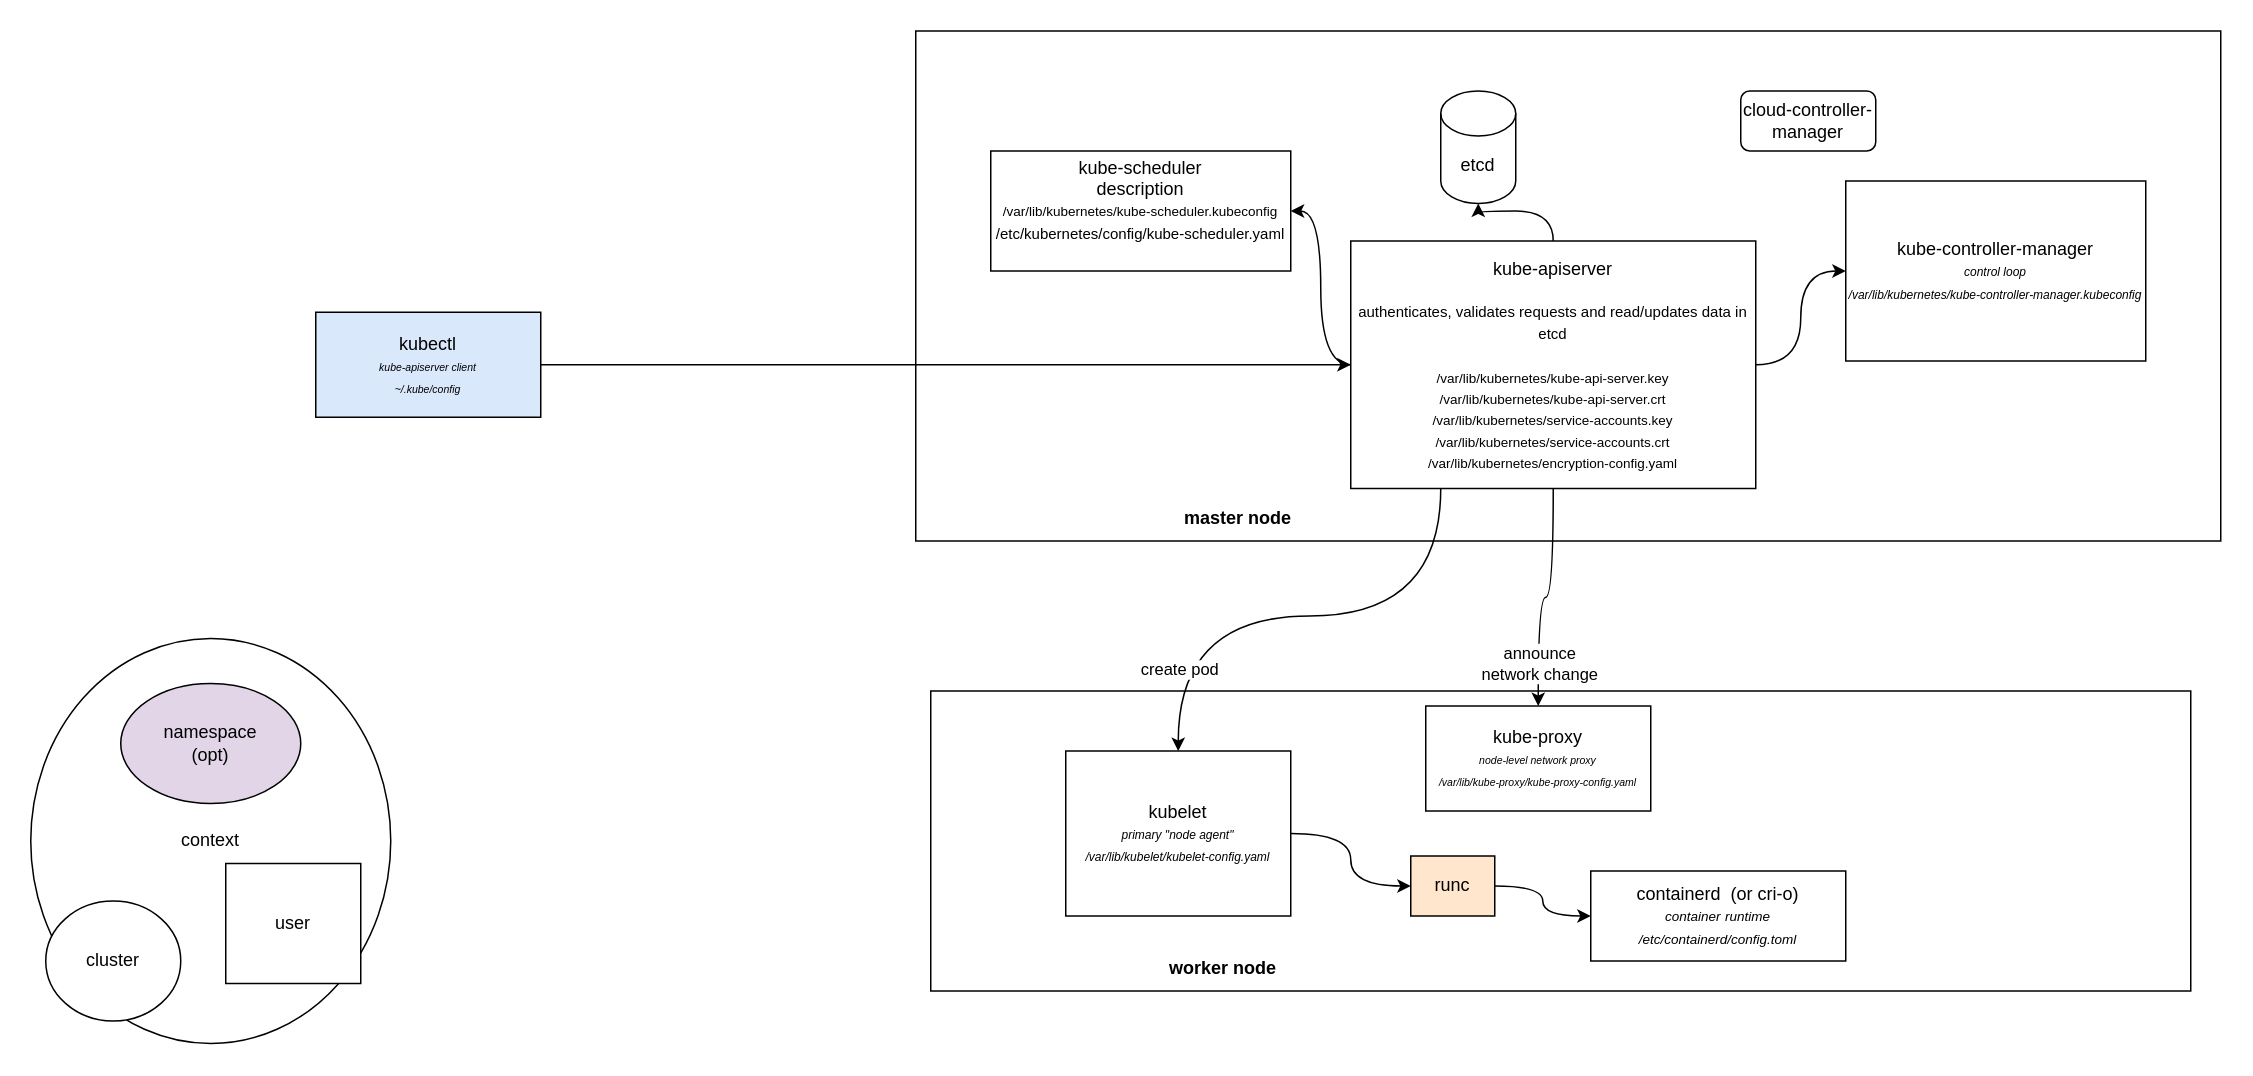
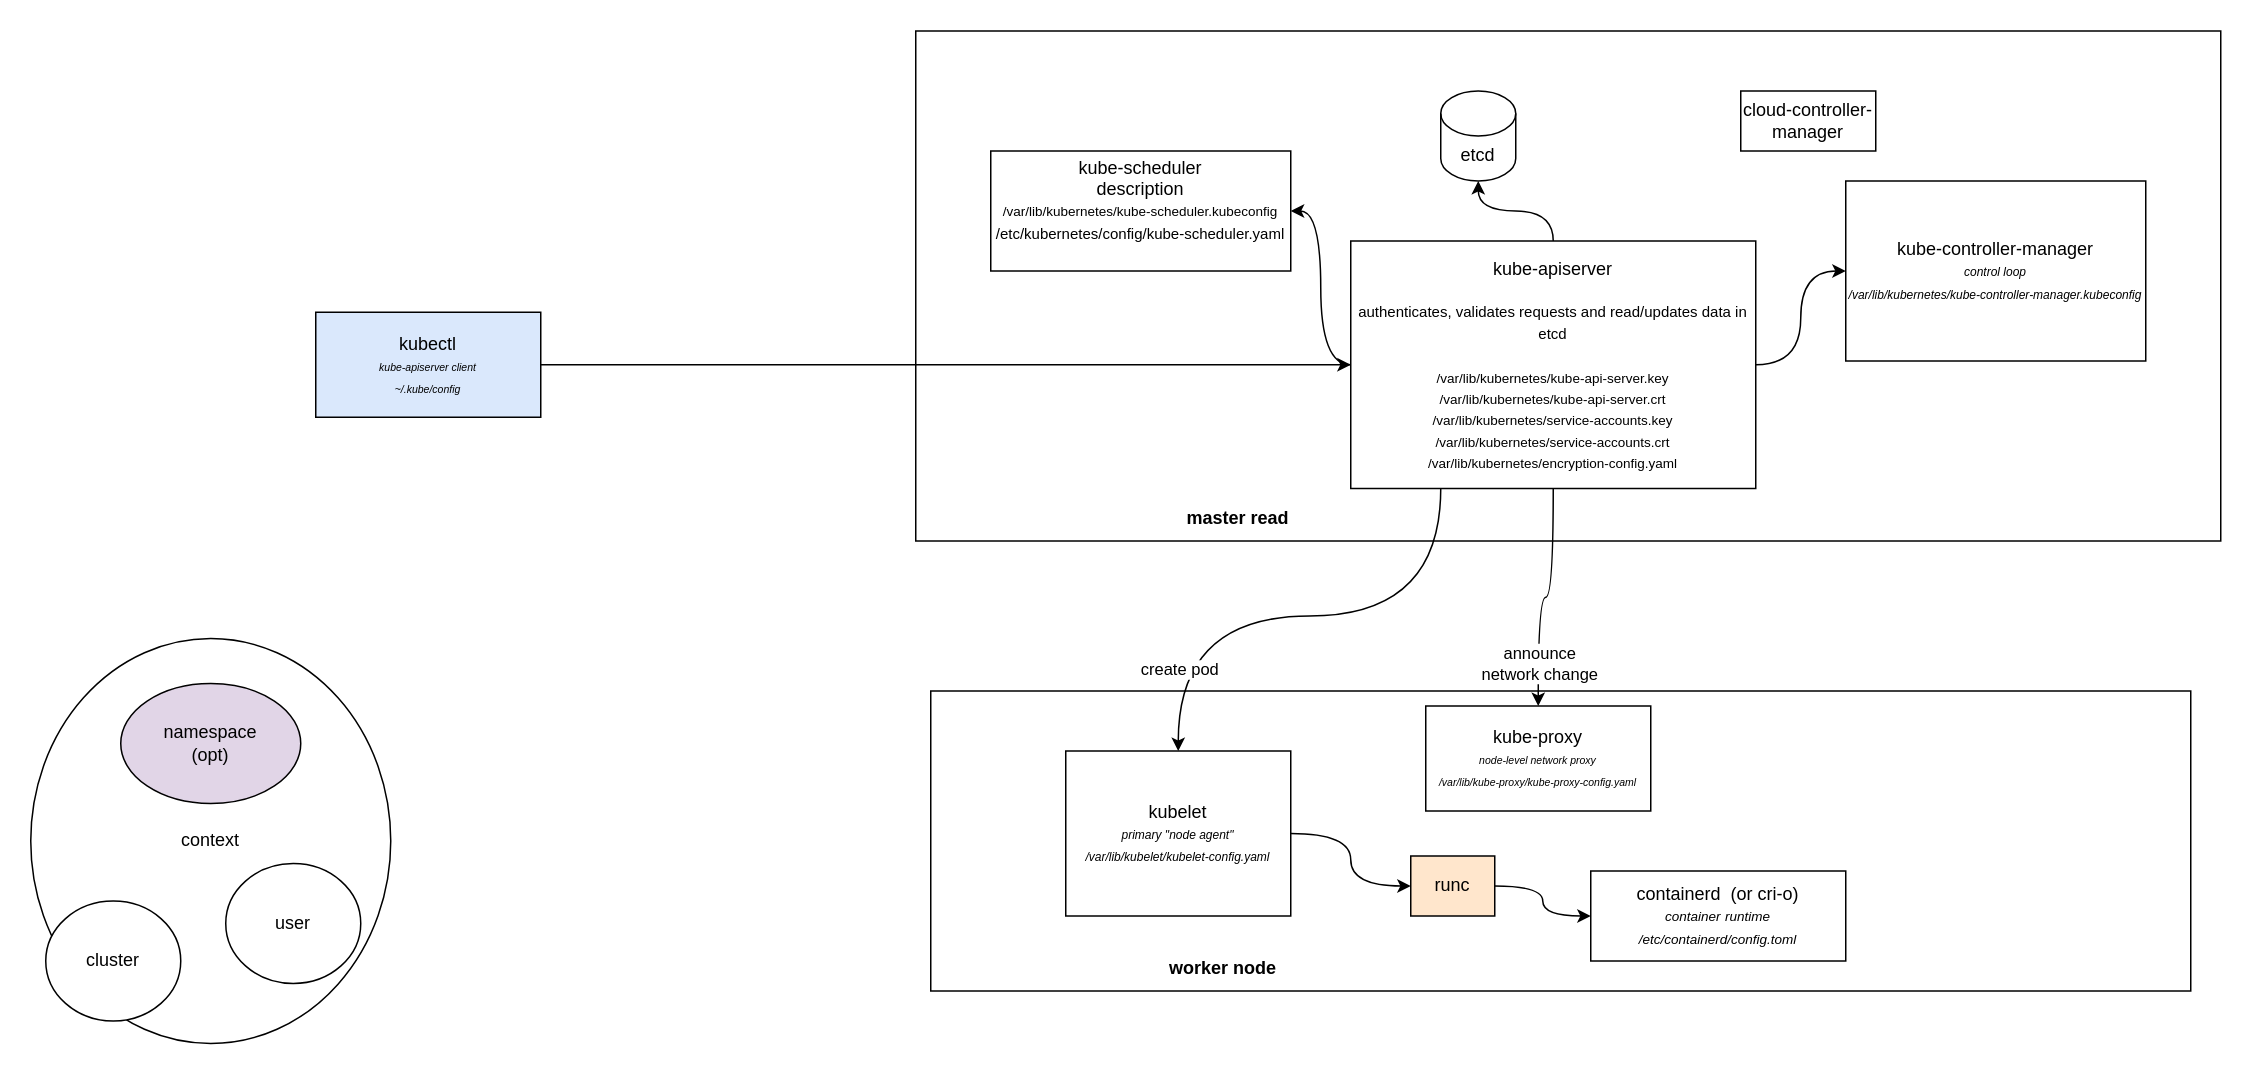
node "cloud-controller-manager": shape rounded rectangle -> rectangle
node "etcd": size 75x113 -> 75x90
node "master node": label "master node" -> "master read"
node "user": shape rectangle -> ellipse
